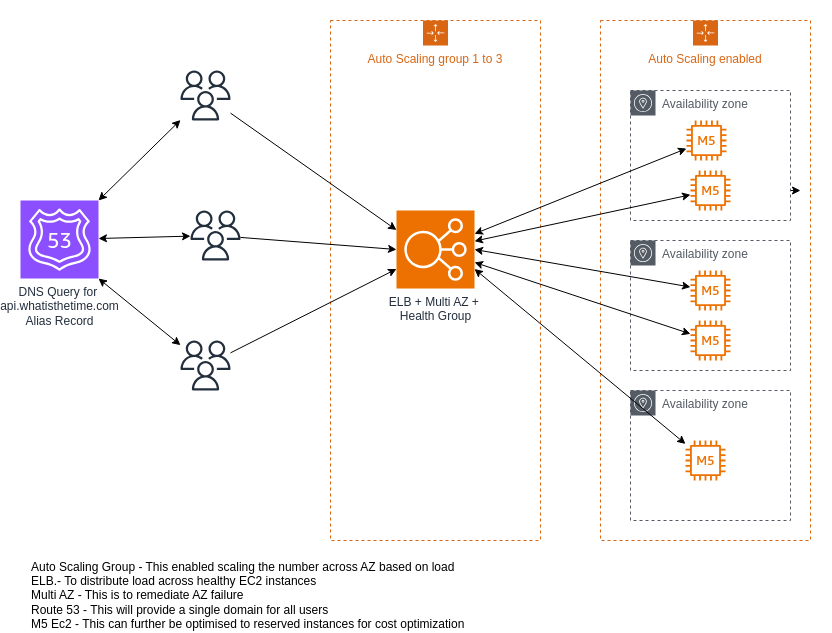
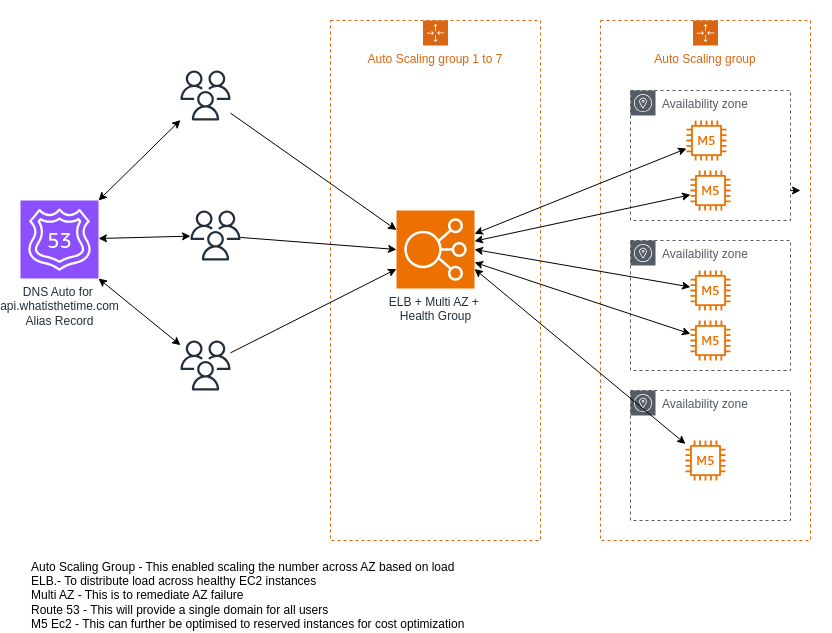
node "Auto Scaling group 1 to 3": label "Auto Scaling group 1 to 3" -> "Auto Scaling group 1 to 7"
node "Auto Scaling enabled": label "Auto Scaling enabled" -> "Auto Scaling group"
node "DNS Query for api.whatisthetime.com Alias Record": label "DNS Query for api.whatisthetime.com Alias Record" -> "DNS Auto for api.whatisthetime.com Alias Record"
